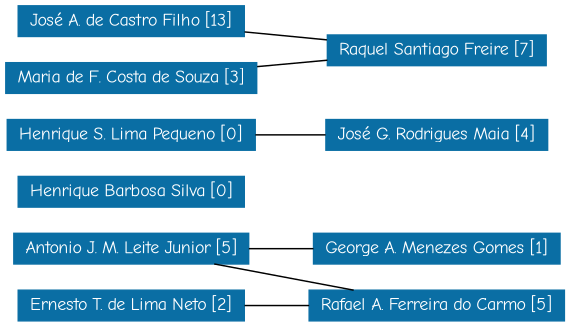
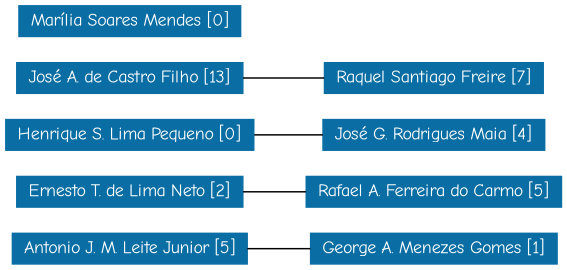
node "Marília Soares Mendes [0]": added
node "Maria de F. Costa de Souza [3]": removed
node "Henrique Barbosa Silva [0]": removed
edge "Antonio J. M. Leite Junior [5]" -- "Rafael A. Ferreira do Carmo [5]": removed
